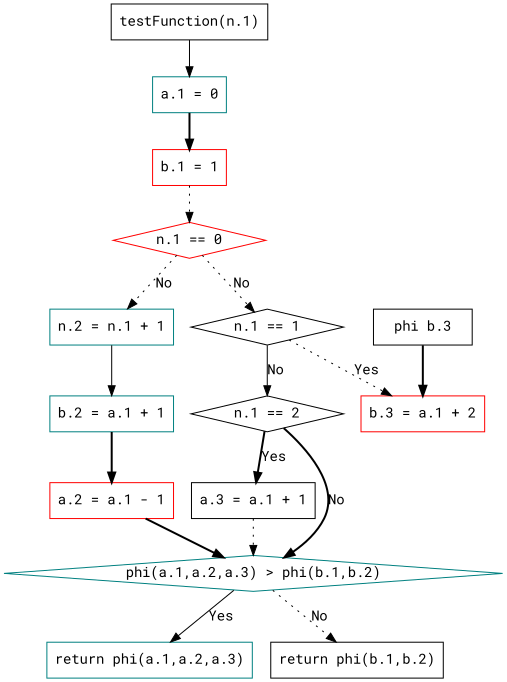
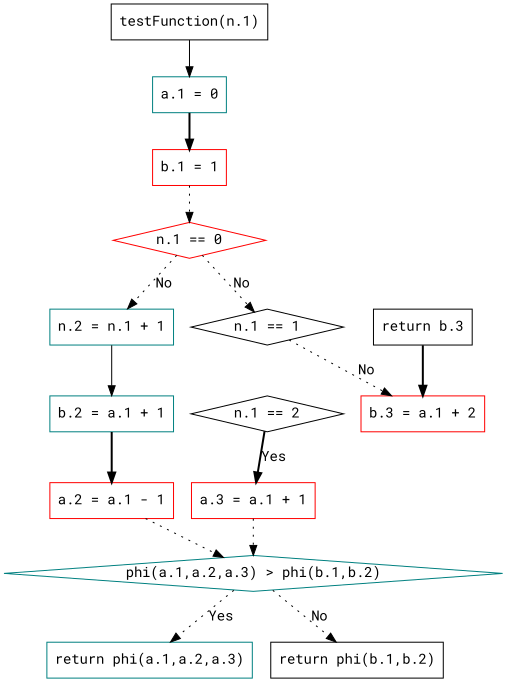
node "phi b.3": label "phi b.3" -> "return b.3"
edge "n.1 == 1" -> "n.1 == 2": removed, label "No"
edge "n.1 == 1" -> "b.3 = a.1 + 2": label "Yes" -> "No"
edge "n.1 == 2" -> "phi(a.1,a.2,a.3) > phi(b.1,b.2)": removed, label "No"
node "a.3 = a.1 + 1": color black -> red
edge "a.2 = a.1 - 1" -> "phi(a.1,a.2,a.3) > phi(b.1,b.2)": style bold -> dotted
edge "phi(a.1,a.2,a.3) > phi(b.1,b.2)" -> "return phi(a.1,a.2,a.3)": style solid -> dotted
